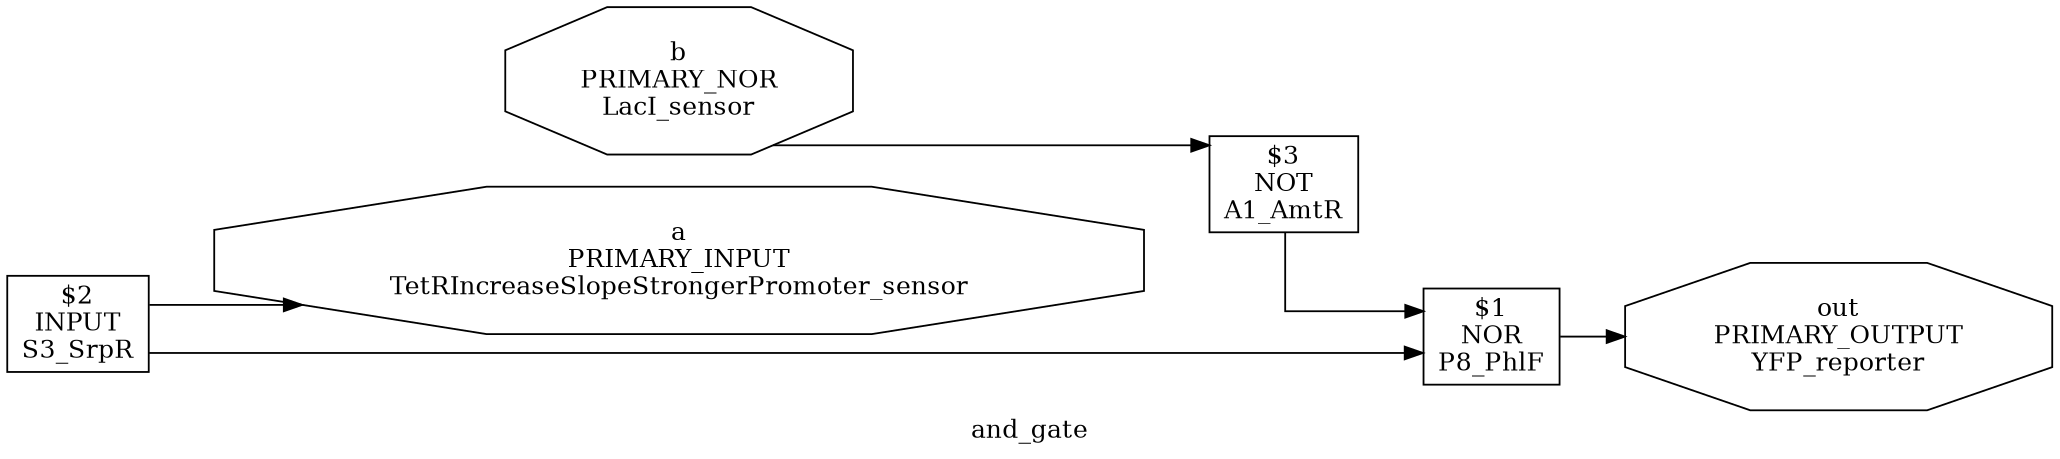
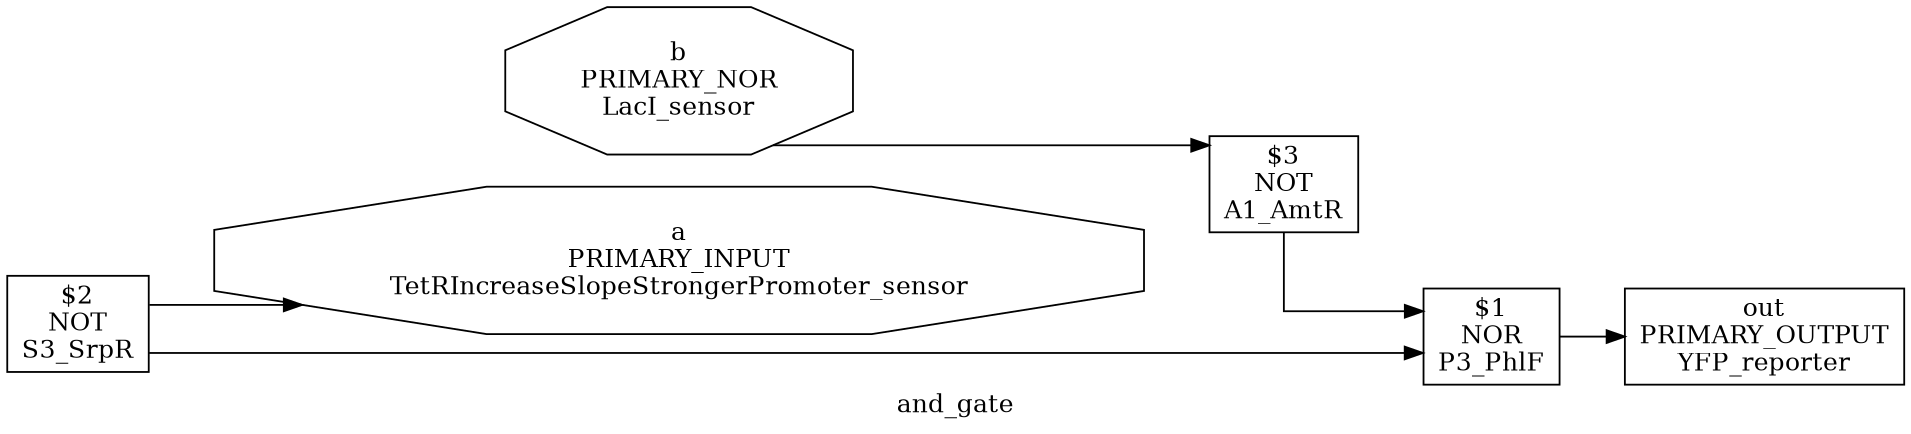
node "$2 INPUT S3_SrpR": label "$2 INPUT S3_SrpR" -> "$2 NOT S3_SrpR"
node "$1 NOR P8_PhlF": label "$1 NOR P8_PhlF" -> "$1 NOR P3_PhlF"
node "out PRIMARY_OUTPUT YFP_reporter": shape octagon -> box
